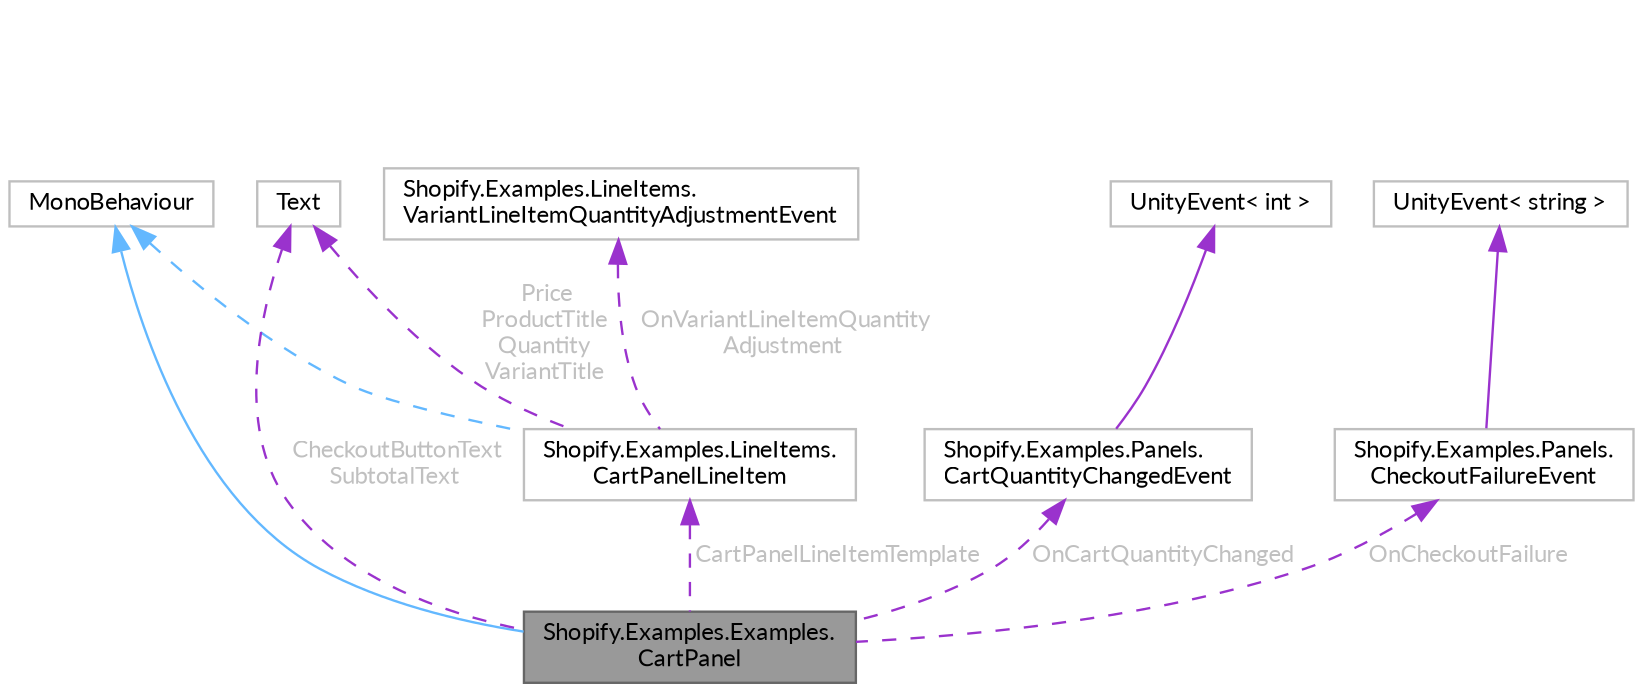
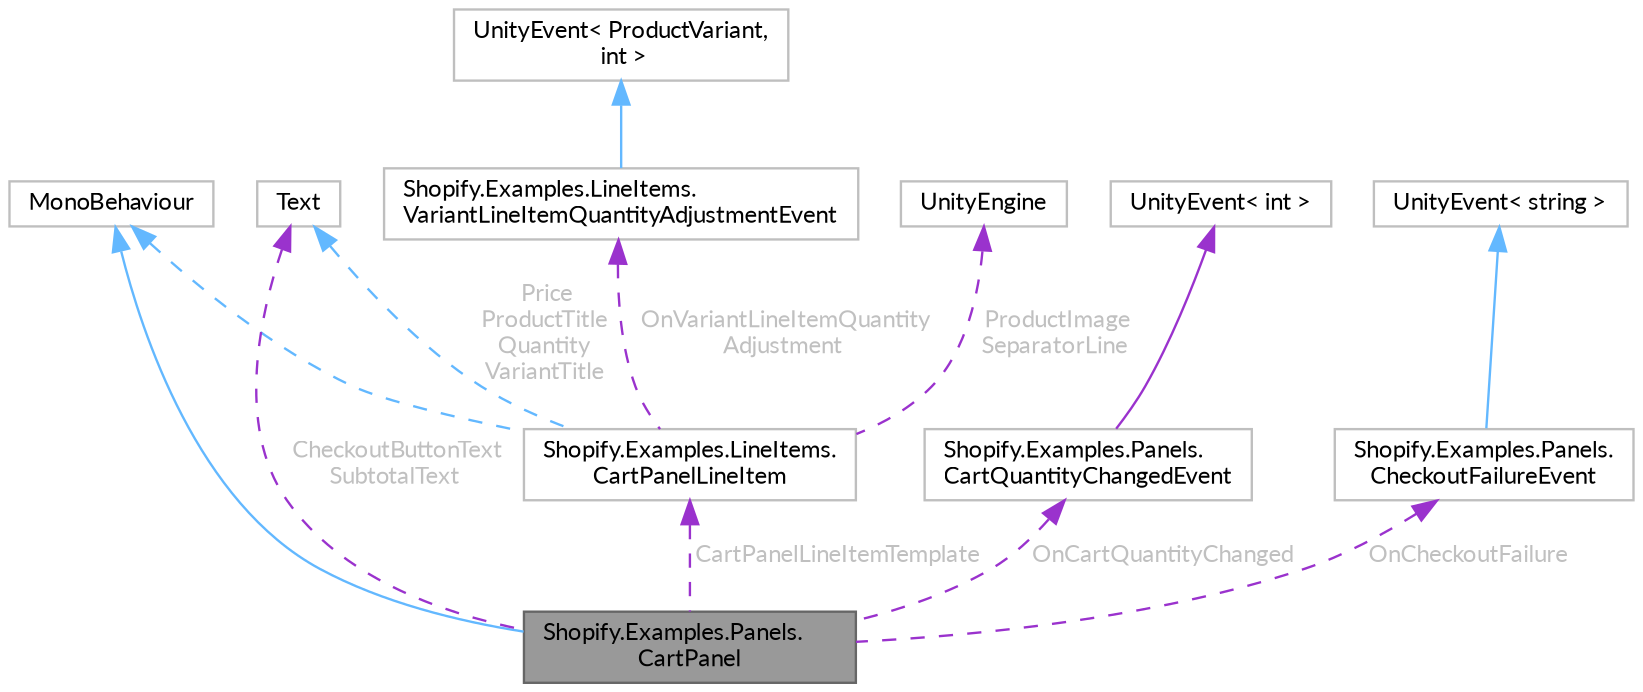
node "UnityEvent< ProductVariant, int >": added
node "UnityEngine": added
edge "Shopify.Examples.Panels. CheckoutFailureEvent" -> "UnityEvent< string >": color darkorchid3 -> steelblue1
edge "Shopify.Examples.LineItems. CartPanelLineItem" -> "Text": color darkorchid3 -> steelblue1
node "Shopify.Examples.Examples. CartPanel": label "Shopify.Examples.Examples. CartPanel" -> "Shopify.Examples.Panels. CartPanel"
